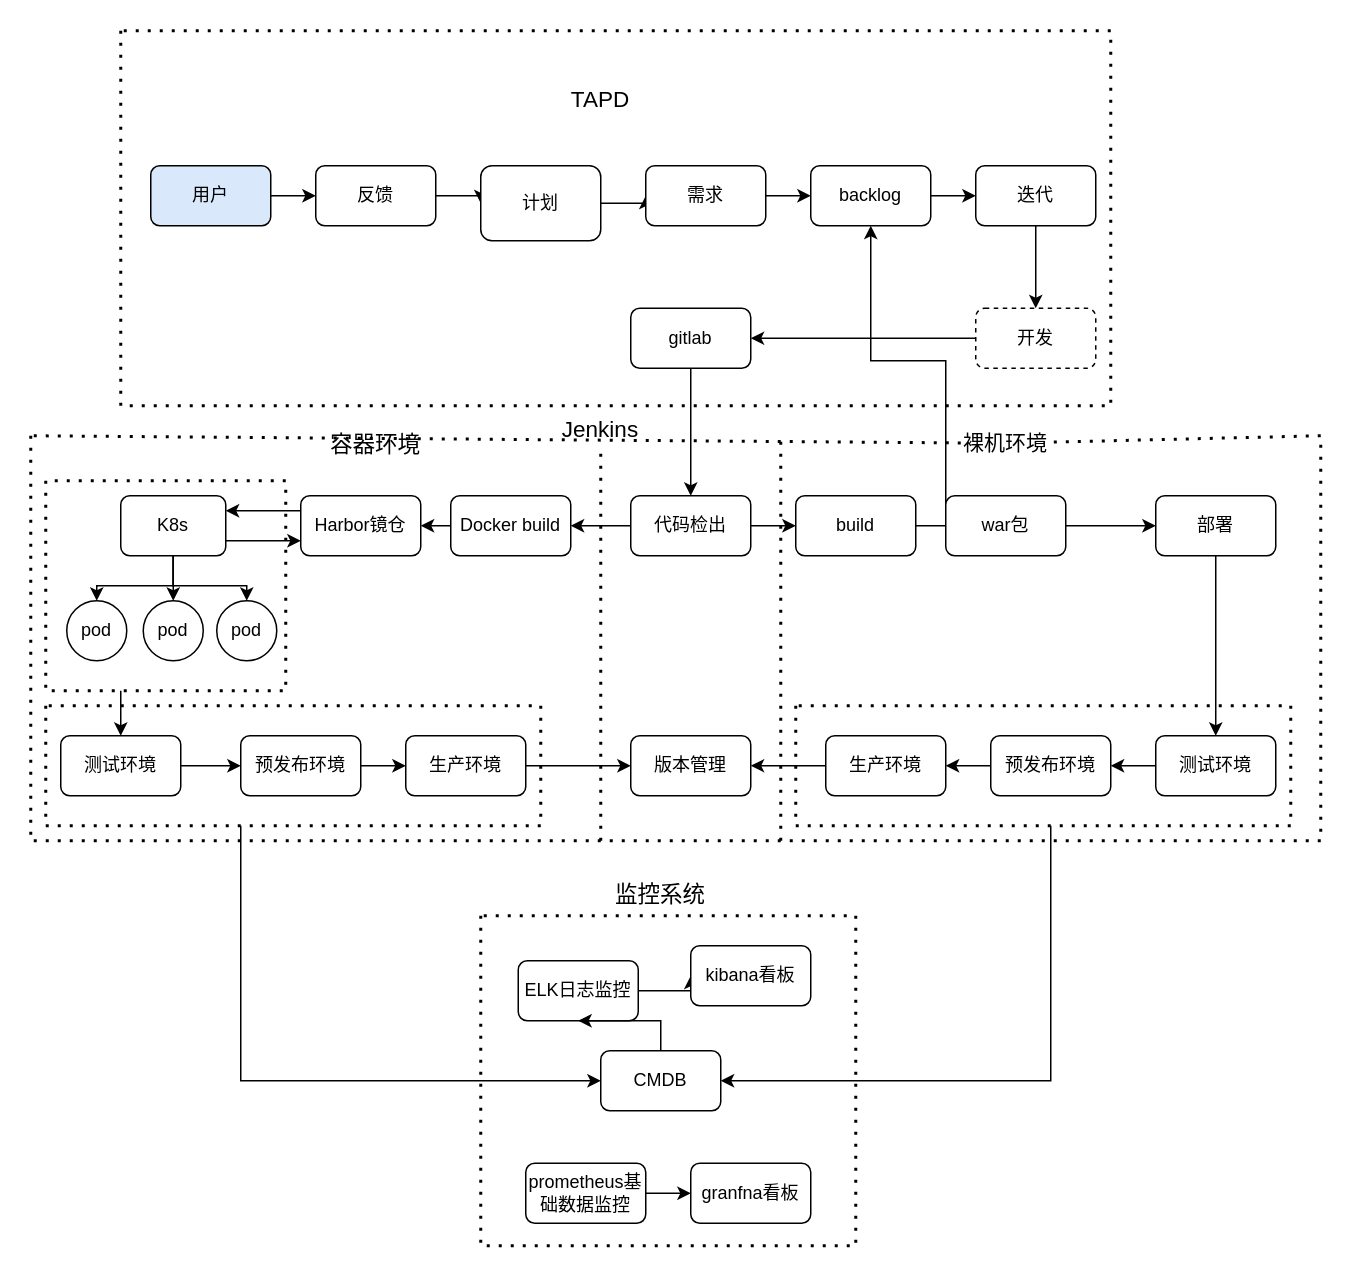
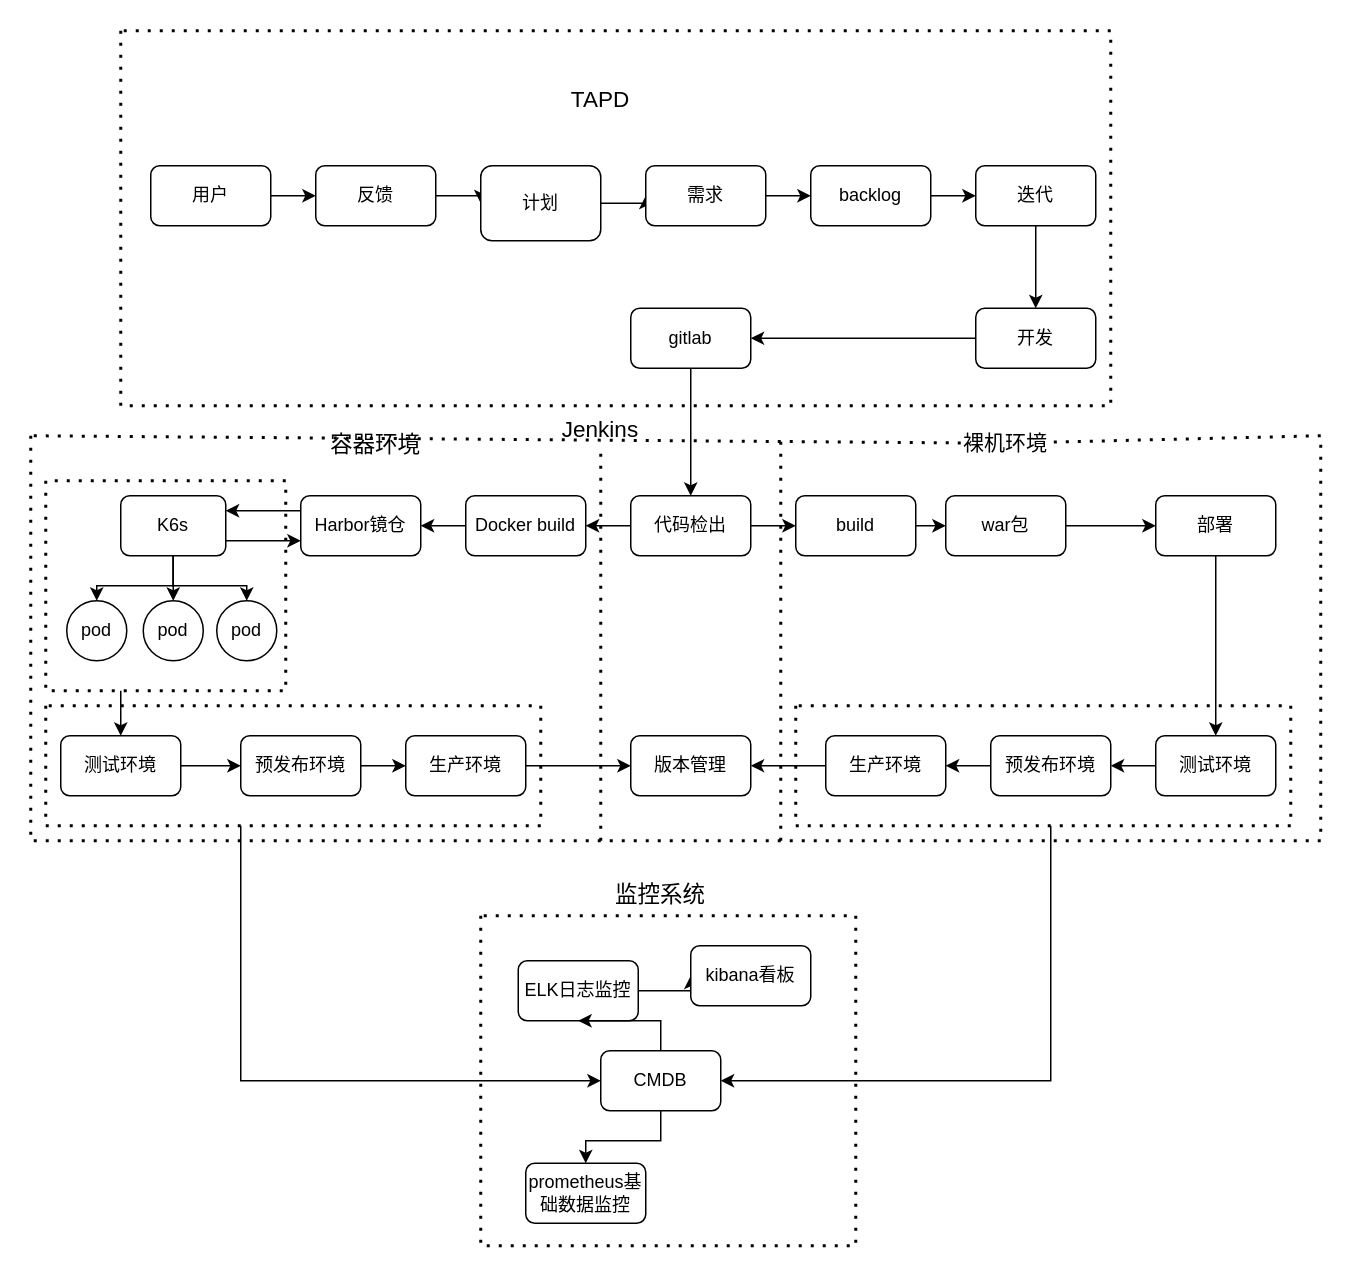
node "用户": fillcolor #dae8fc -> #ffffff
node "开发": style dashed -> solid
edge "build" -> "backlog": now "build" -> "war包"
node "K8s": label "K8s" -> "K6s"
node "Docker build": moved (511, 526) -> (526, 526)
edge "CMDB" -> "prometheus基础数据监控": added
edge "prometheus基础数据监控" -> "granfna看板": removed
node "granfna看板": removed
